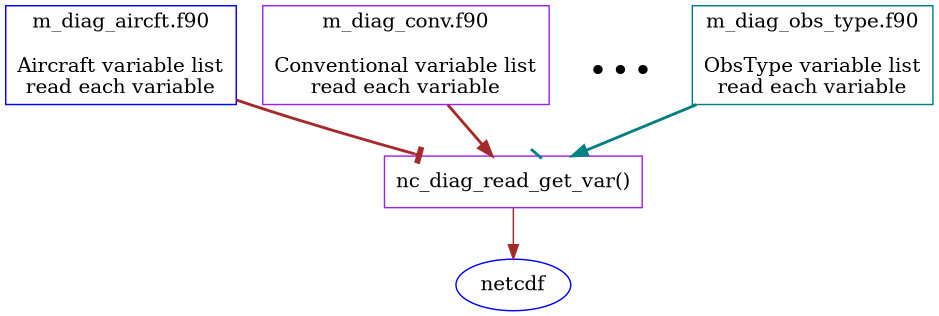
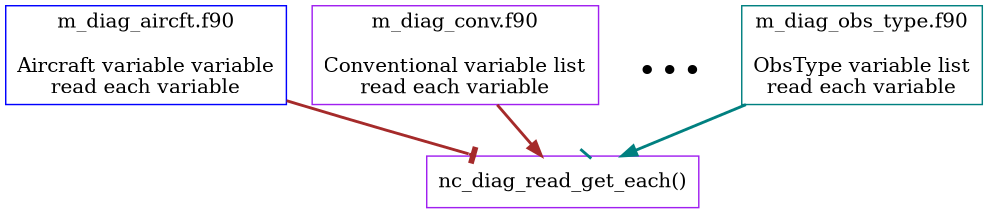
node "m_diag_aircft.f90 Aircraft variable list read each variable": label "m_diag_aircft.f90 Aircraft variable list read each variable" -> "m_diag_aircft.f90 Aircraft variable variable read each variable"
node "nc_diag_read_get_var()": label "nc_diag_read_get_var()" -> "nc_diag_read_get_each()"
node "netcdf": removed
